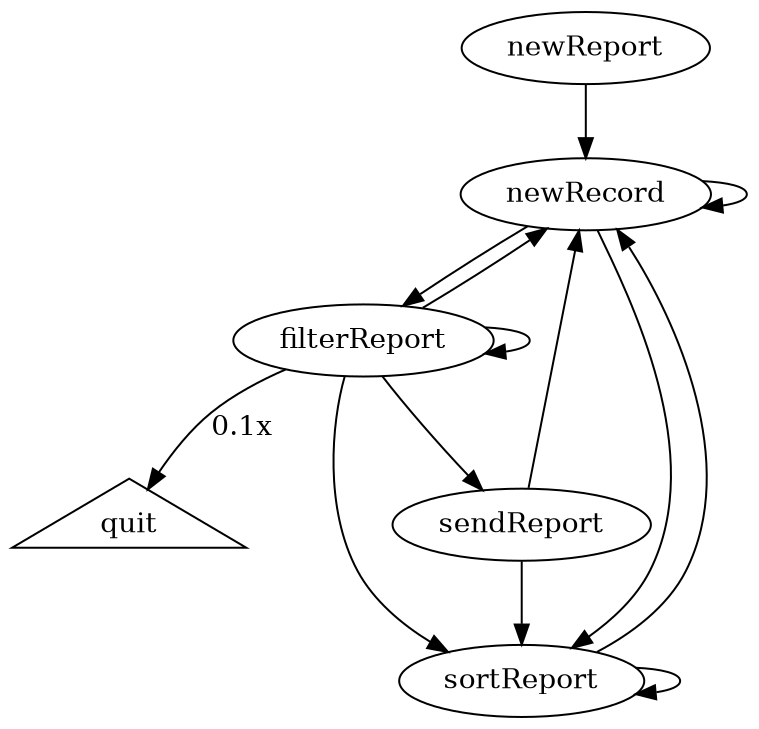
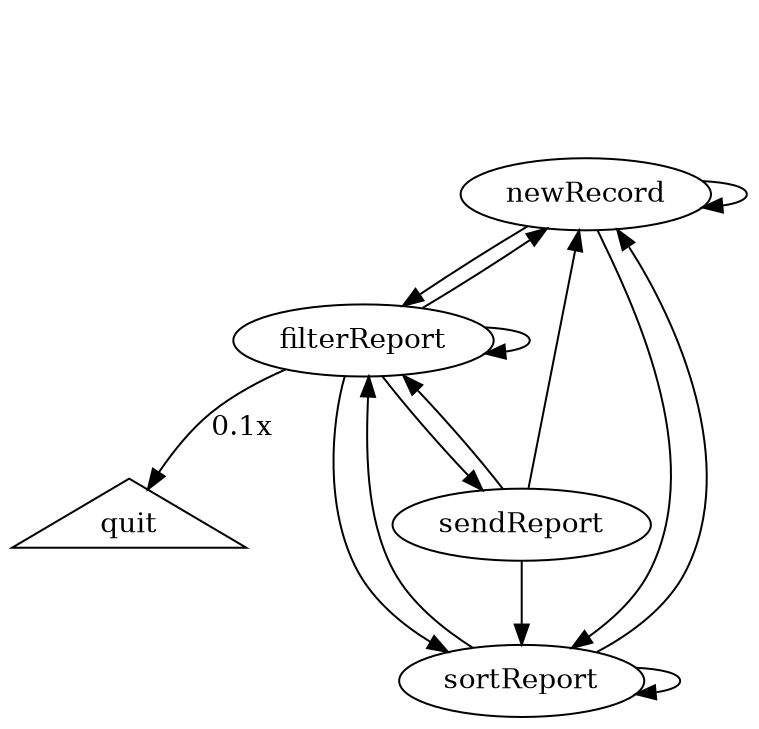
node "newReport": removed
edge "sendReport" -> "filterReport": added
edge "sortReport" -> "filterReport": added
